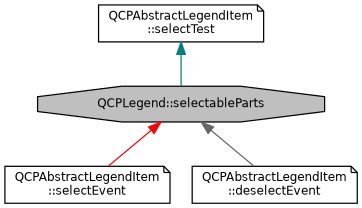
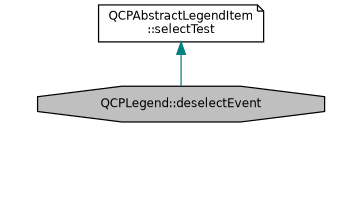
node "QCPLegend::selectableParts": label "QCPLegend::selectableParts" -> "QCPLegend::deselectEvent"
node "QCPAbstractLegendItem ::selectEvent": removed
node "QCPAbstractLegendItem ::deselectEvent": removed
